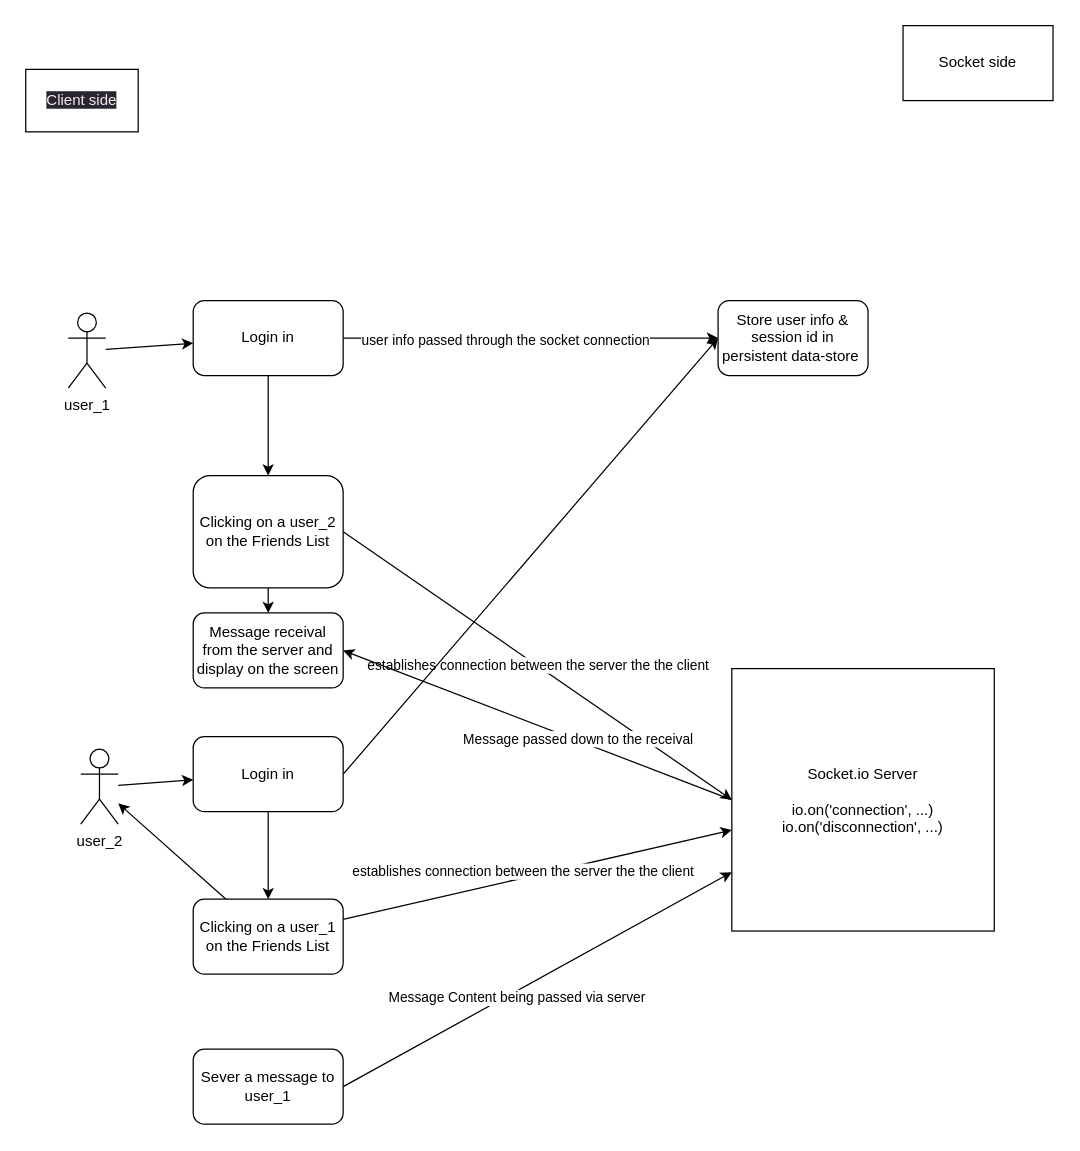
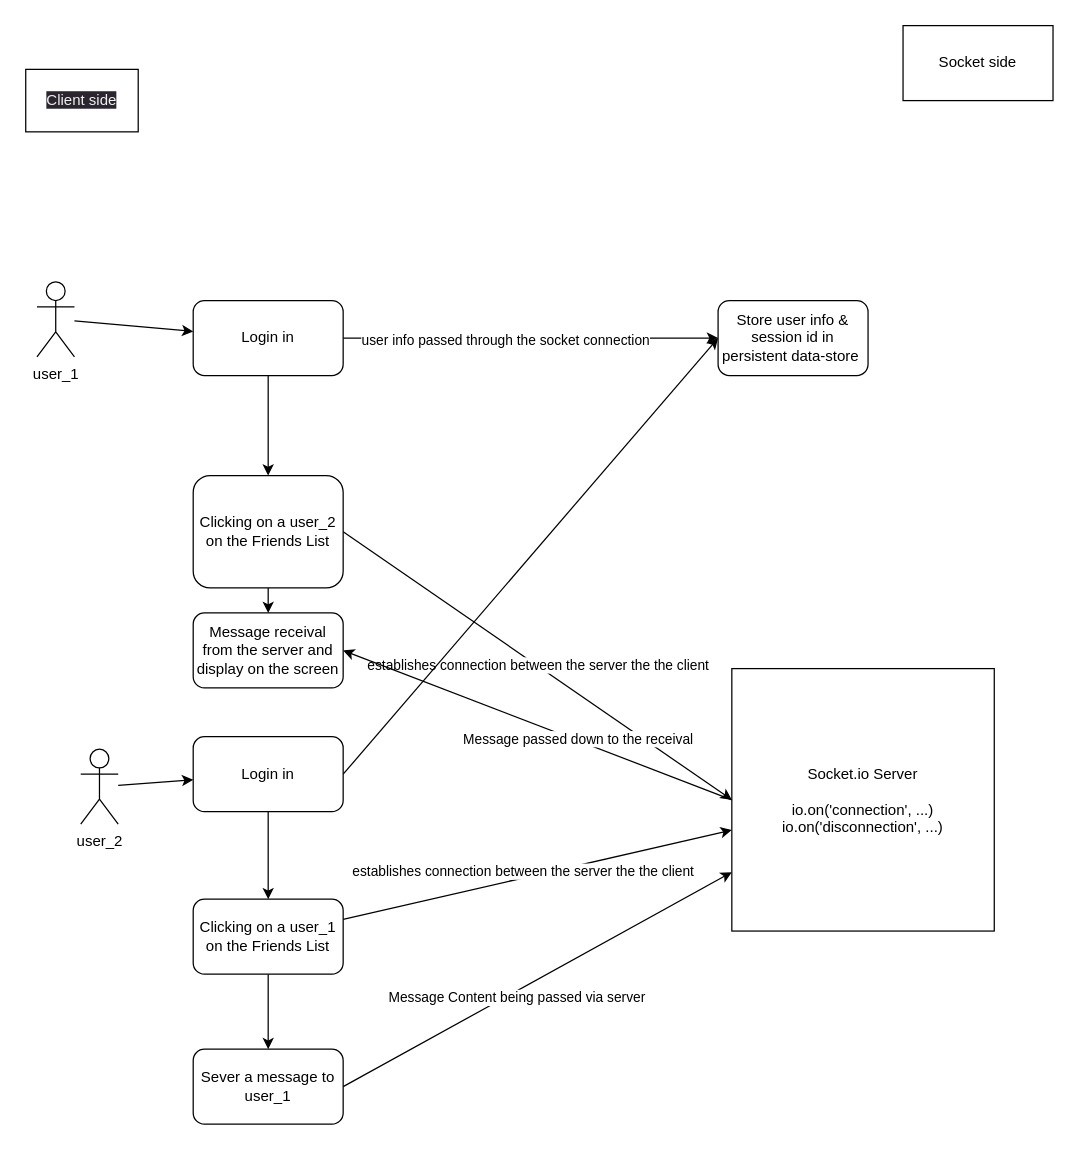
node "user_1": moved (87, 351) -> (56, 319)
edge "Clicking on a user_1 on the Friends List" -> "user_2": now "Clicking on a user_1 on the Friends List" -> "Sever a message to user_1"
